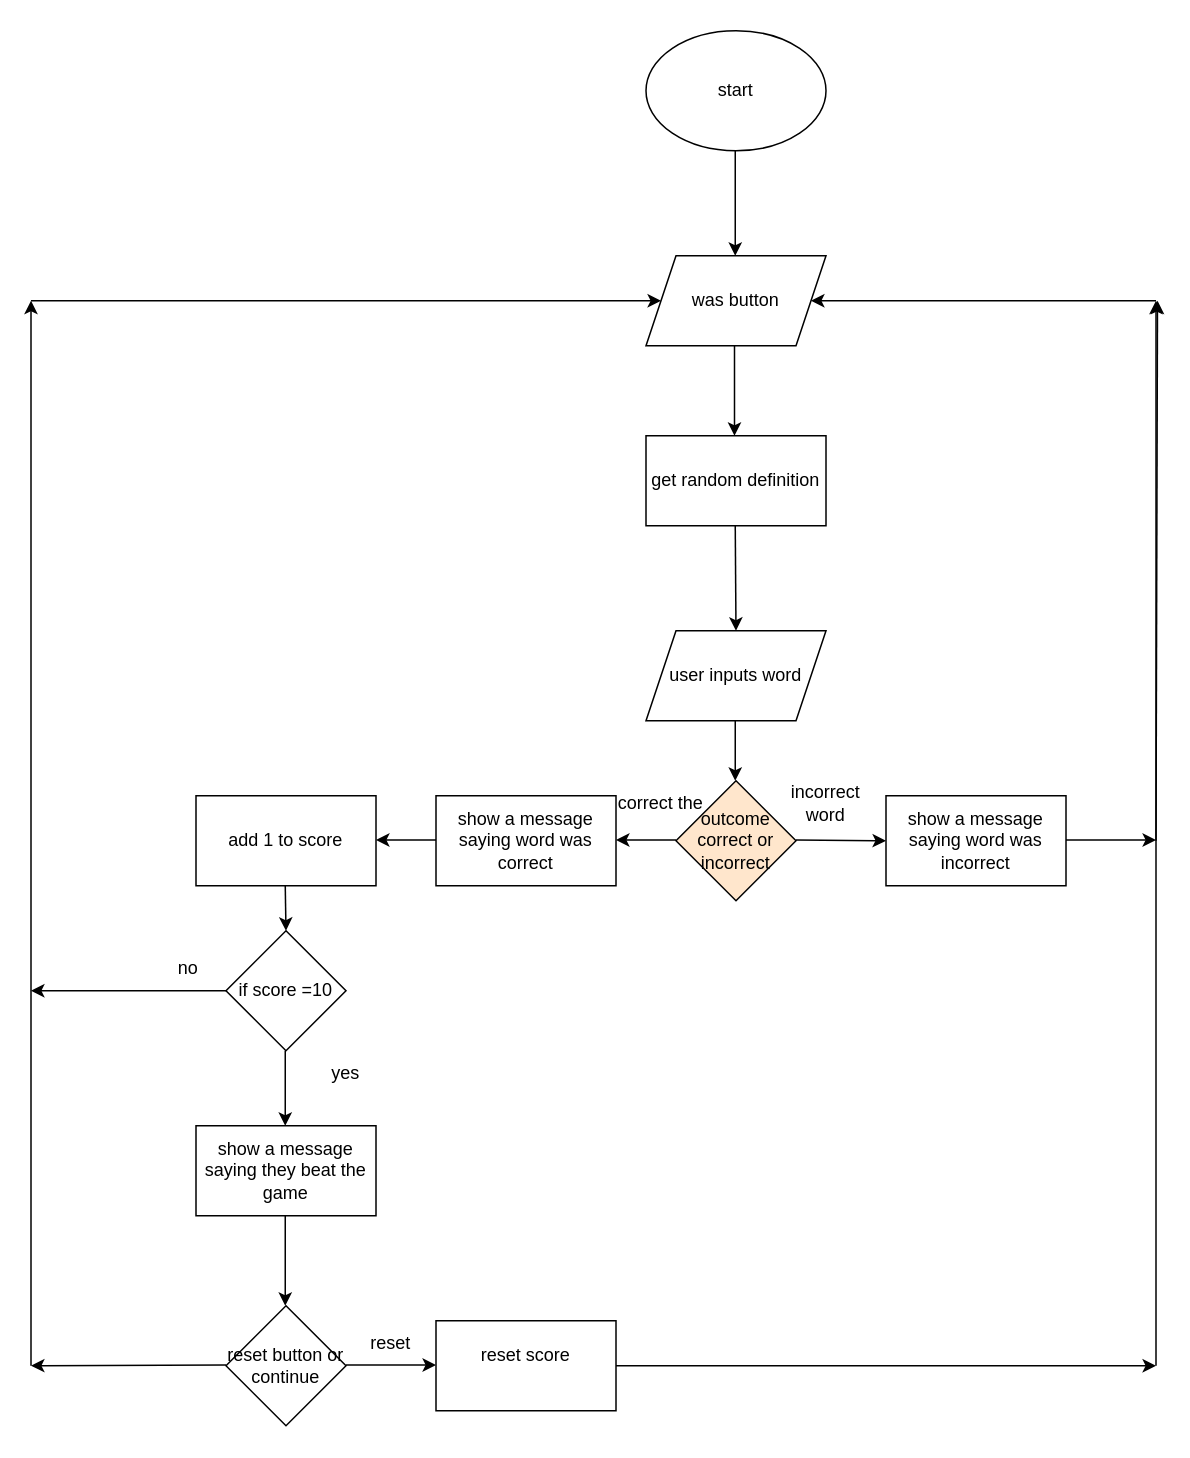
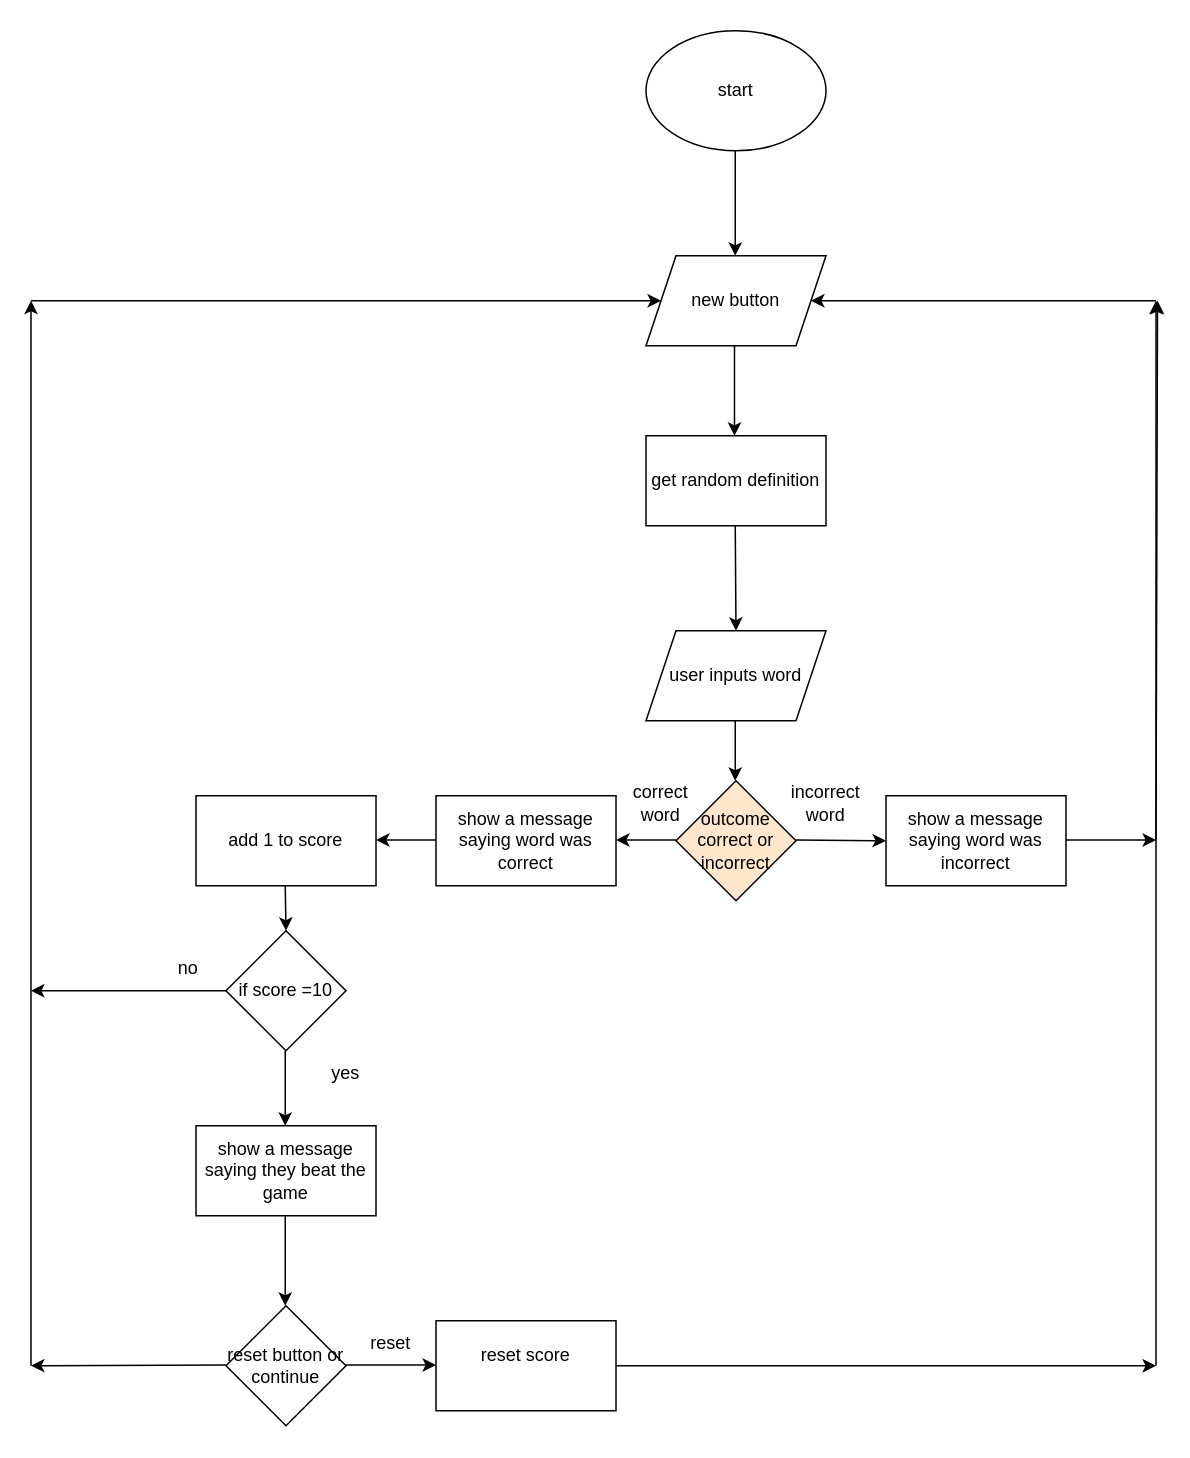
node "was button": label "was button" -> "new button"
node "correct the": label "correct the" -> "correct word"
